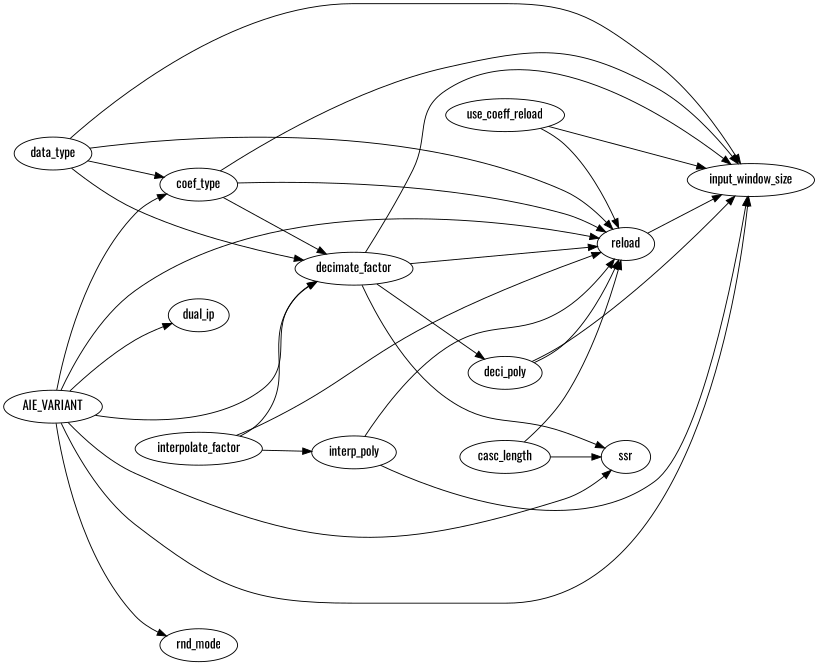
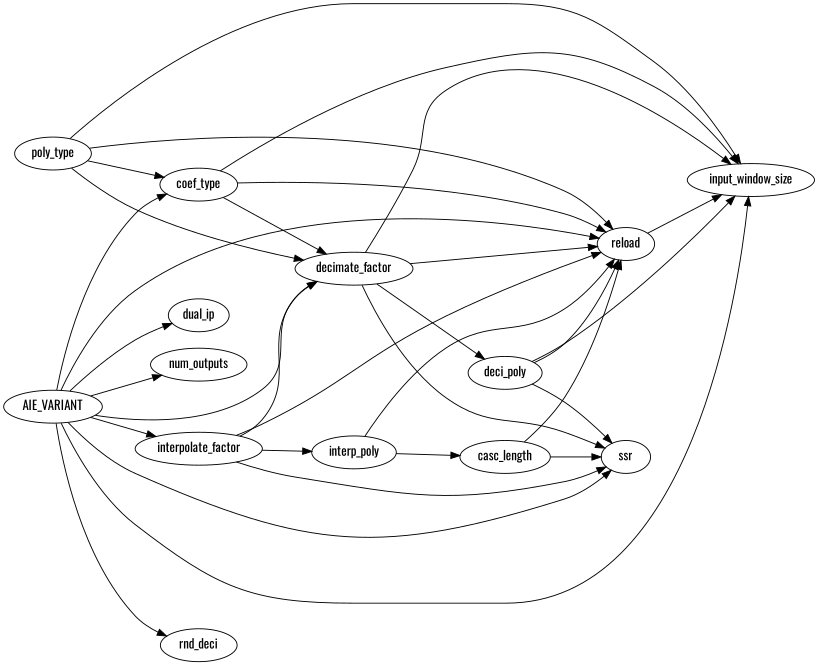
node "use_coeff_reload": removed
node "data_type": label "data_type" -> "poly_type"
node "num_outputs": added
edge "deci_poly" -> "ssr": added
edge "AIE_VARIANT" -> "interpolate_factor": added
edge "interp_poly" -> "input_window_size": now "interp_poly" -> "casc_length"
edge "interpolate_factor" -> "ssr": added
node "rnd_mode": label "rnd_mode" -> "rnd_deci"
